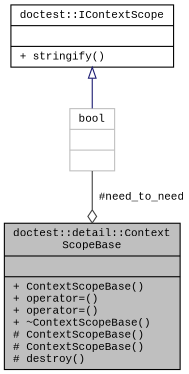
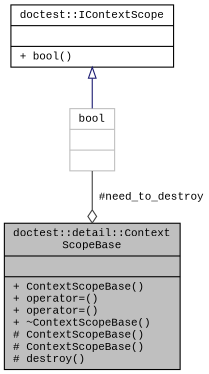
node "doctest::IContextScope": text "+ stringify()" -> "+ bool()"
edge "bool" -> "doctest::detail::Context": label " #need_to_need" -> " #need_to_destroy"
